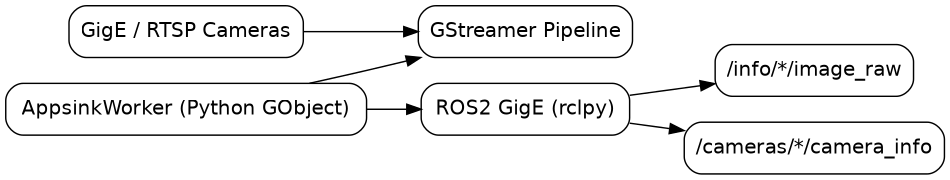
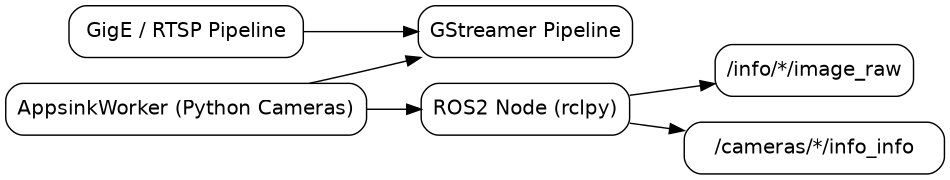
node "GigE / RTSP Cameras": label "GigE / RTSP Cameras" -> "GigE / RTSP Pipeline"
node "AppsinkWorker (Python GObject)": label "AppsinkWorker (Python GObject)" -> "AppsinkWorker (Python Cameras)"
node "ROS2 GigE (rclpy)": label "ROS2 GigE (rclpy)" -> "ROS2 Node (rclpy)"
node "/cameras/*/camera_info": label "/cameras/*/camera_info" -> "/cameras/*/info_info"
